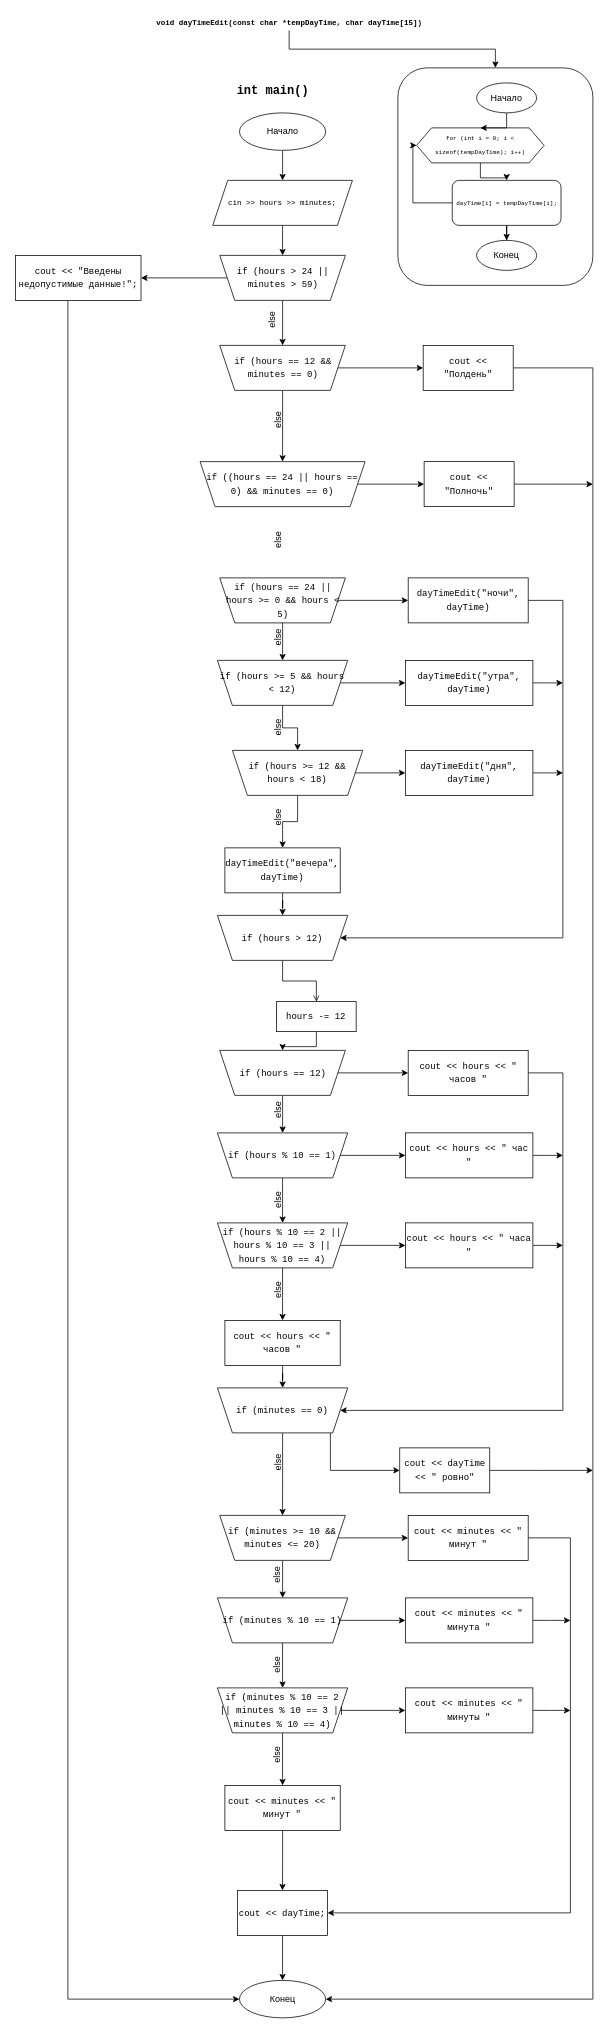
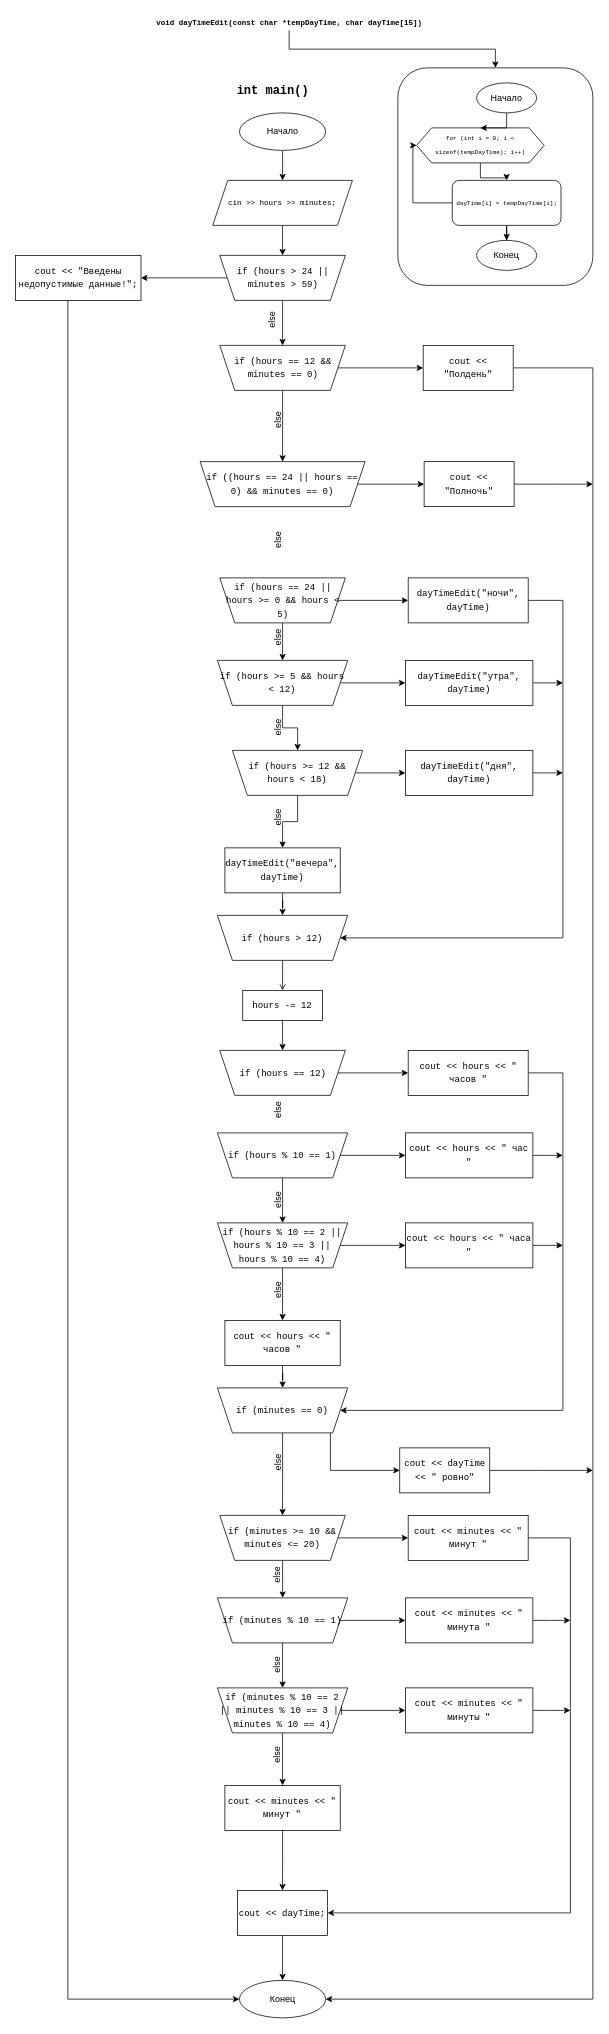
node "hours -= 12": moved (316, 1017) -> (283, 1005)
edge "if (hours == 12)" -> "if (hours % 10 == 1)": removed
